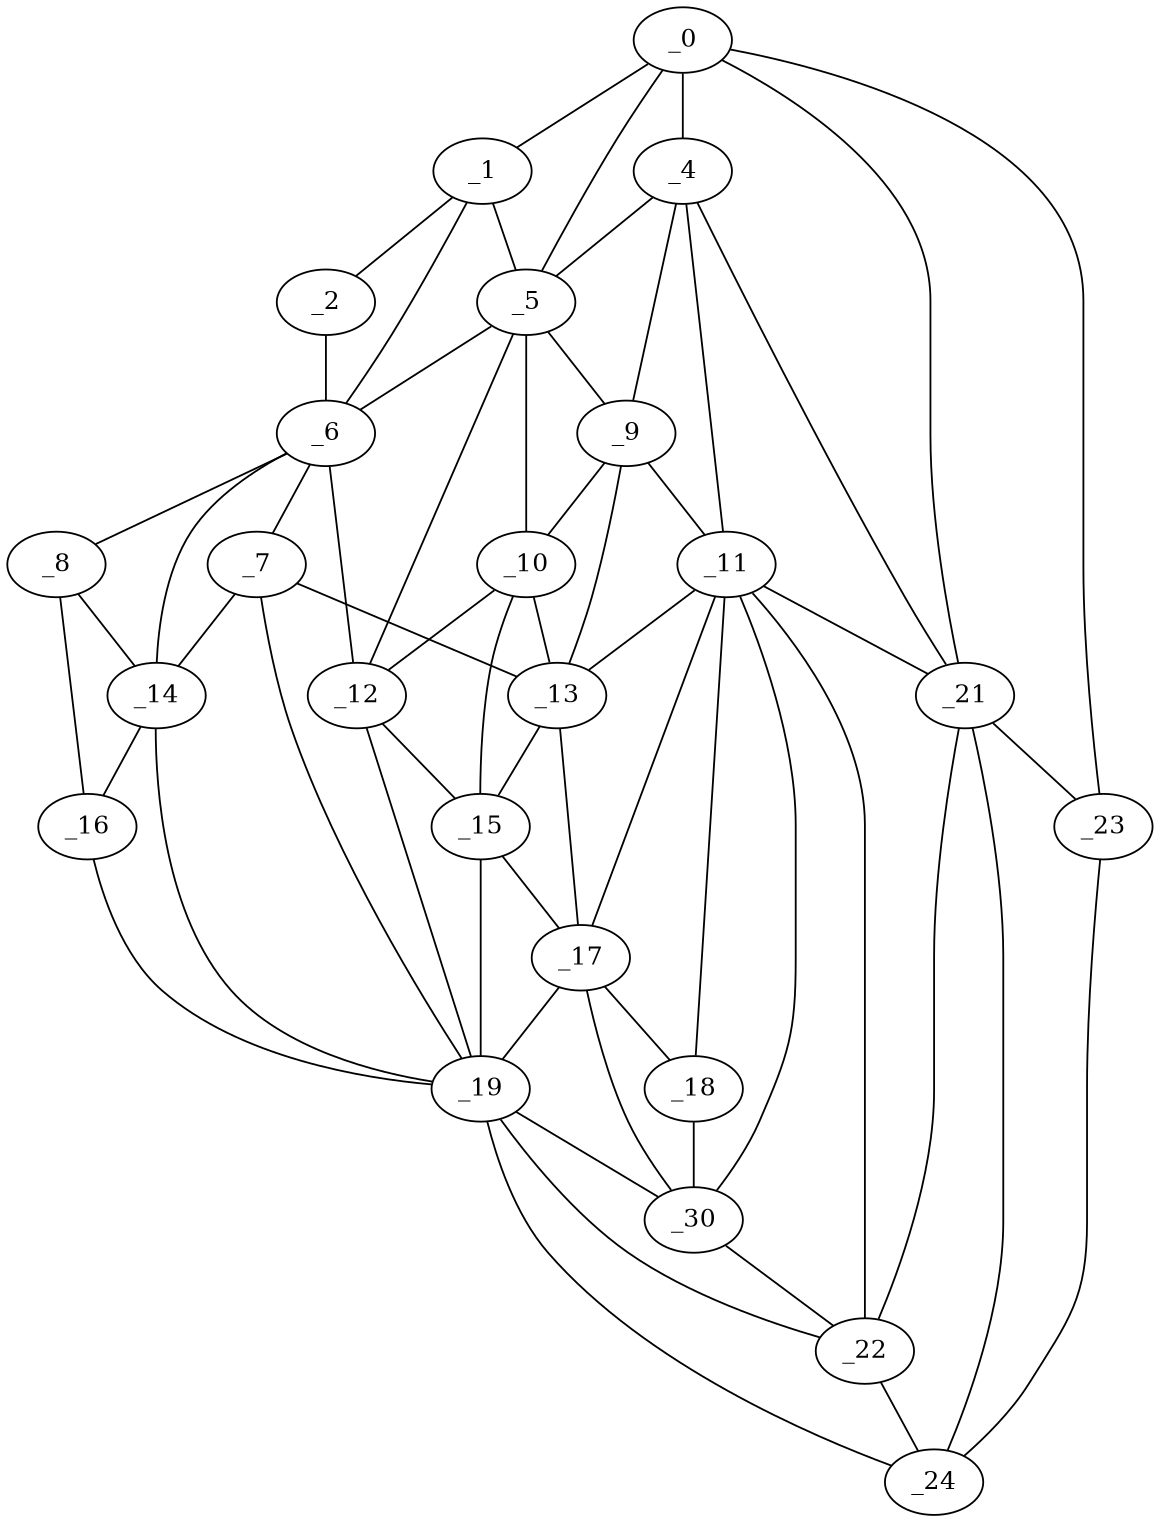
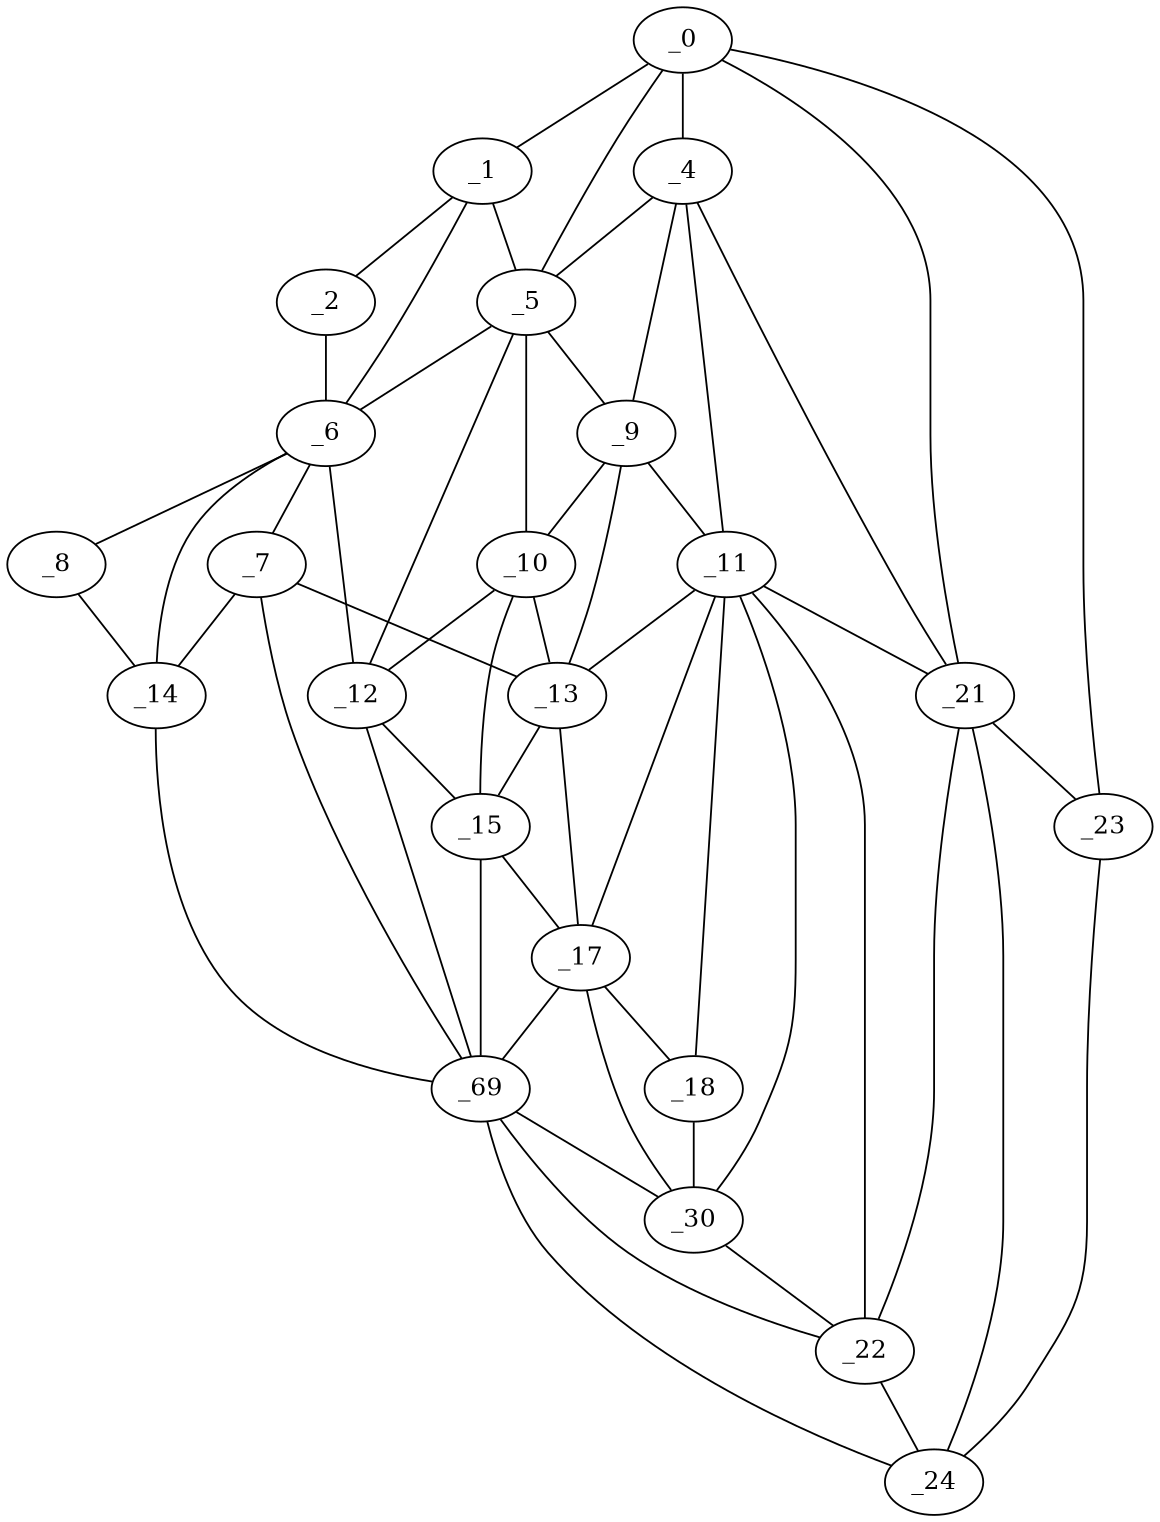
node "_16": removed
node "_19": label "_19" -> "_69"
